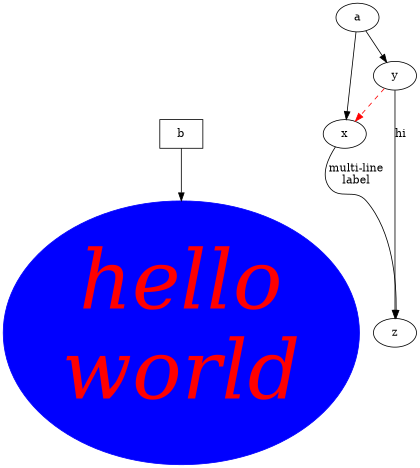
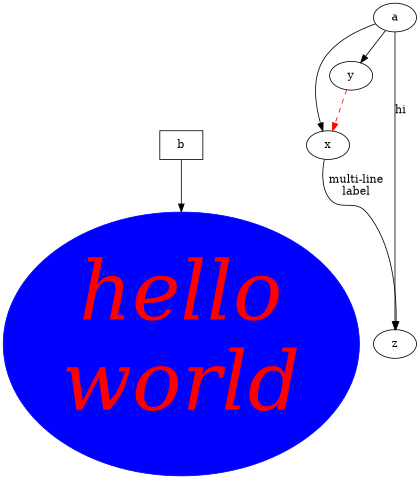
edge "y" -> "z": now "a" -> "z"
